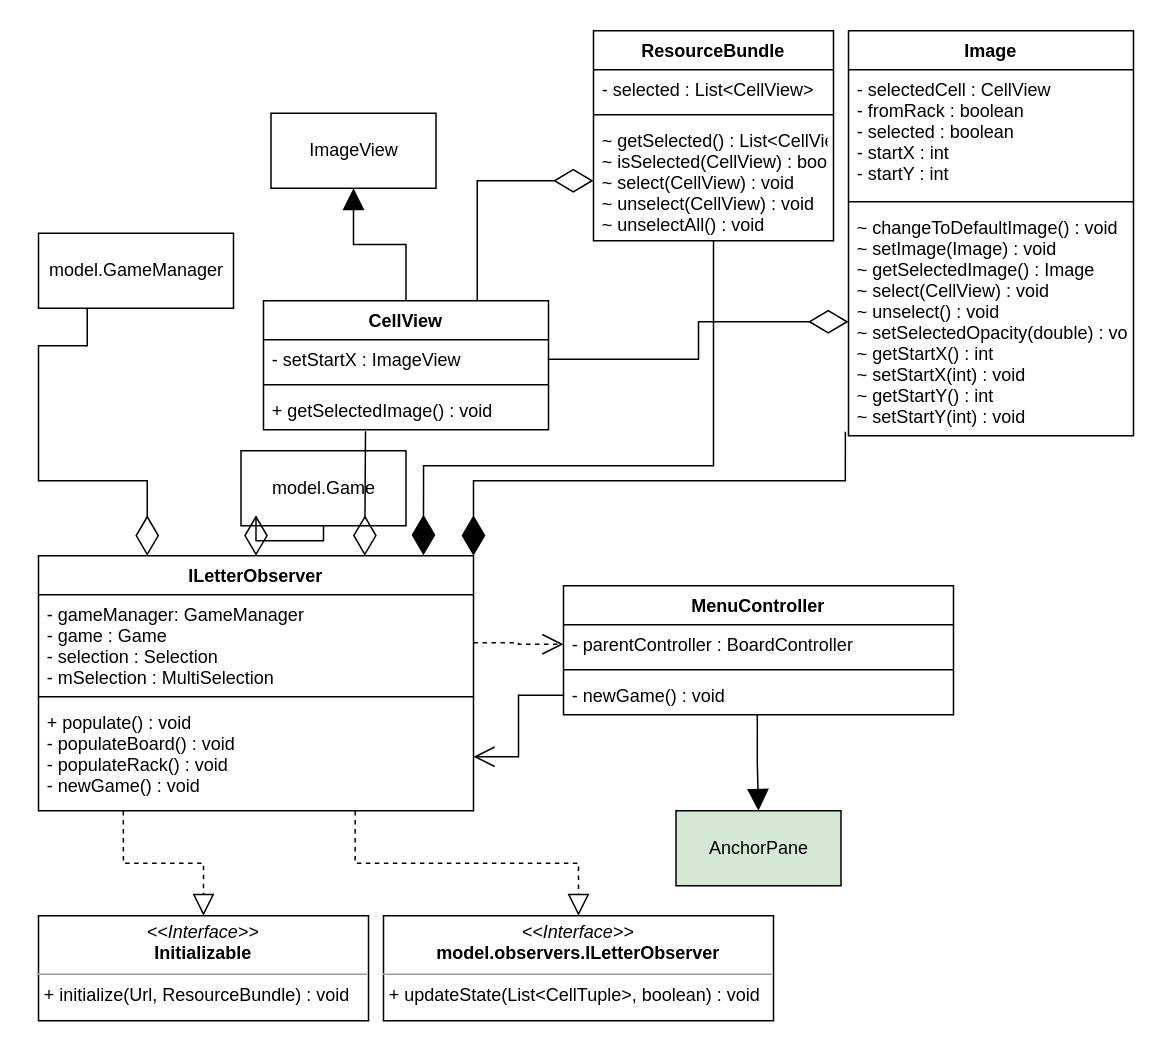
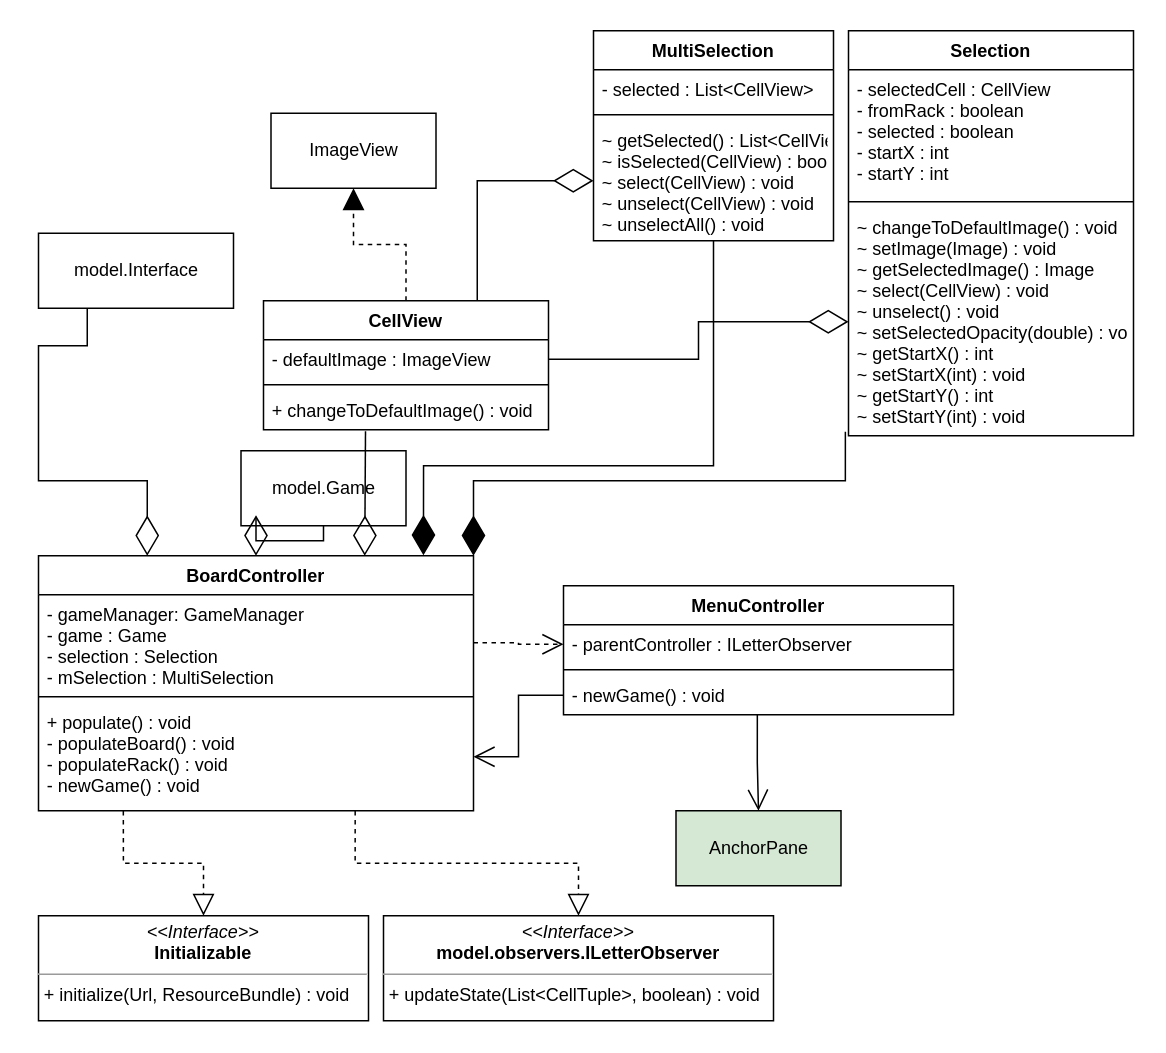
node "ResourceBundle": label "ResourceBundle" -> "MultiSelection"
node "Image": label "Image" -> "Selection"
edge "CellView" -> "ImageView": style solid -> dashed
node "model.GameManager": label "model.GameManager" -> "model.Interface"
node "- setStartX : ImageView": label "- setStartX : ImageView" -> "- defaultImage : ImageView"
node "+ getSelectedImage() : void": label "+ getSelectedImage() : void" -> "+ changeToDefaultImage() : void"
node "ILetterObserver": label "ILetterObserver" -> "BoardController"
node "- parentController : BoardController": label "- parentController : BoardController" -> "- parentController : ILetterObserver"
edge "- newGame() : void" -> "AnchorPane": arrowhead block -> open
